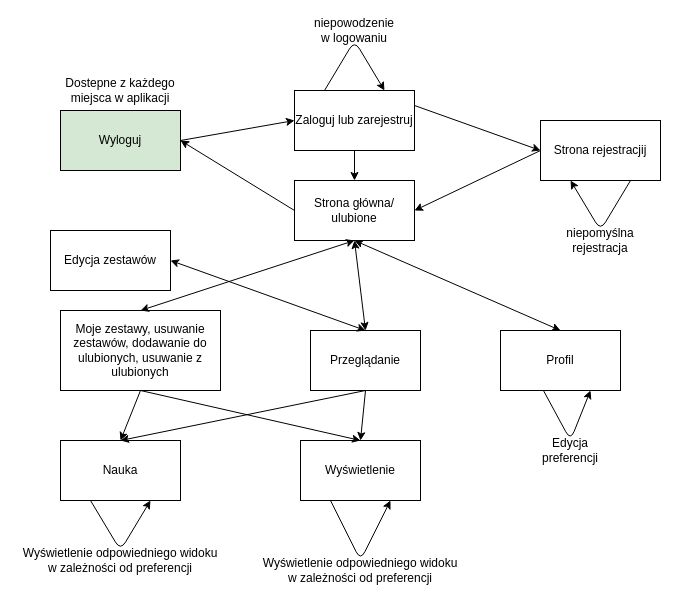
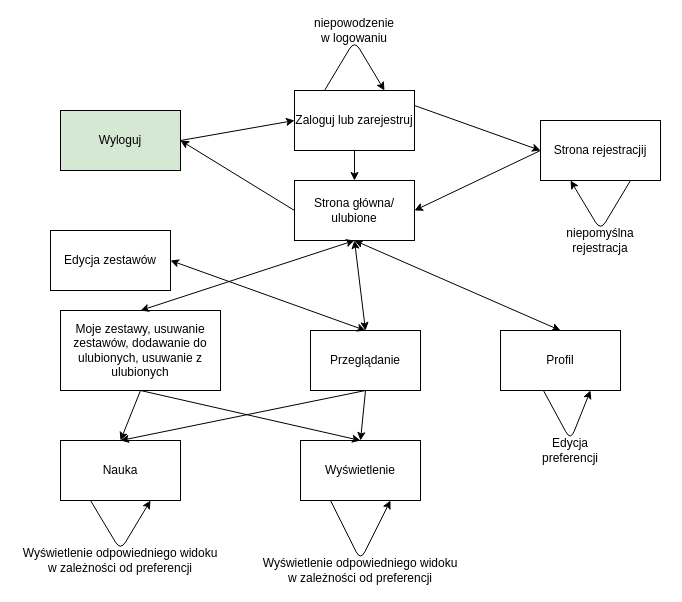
node "Dostepne z każdego miejsca w aplikacji": removed
